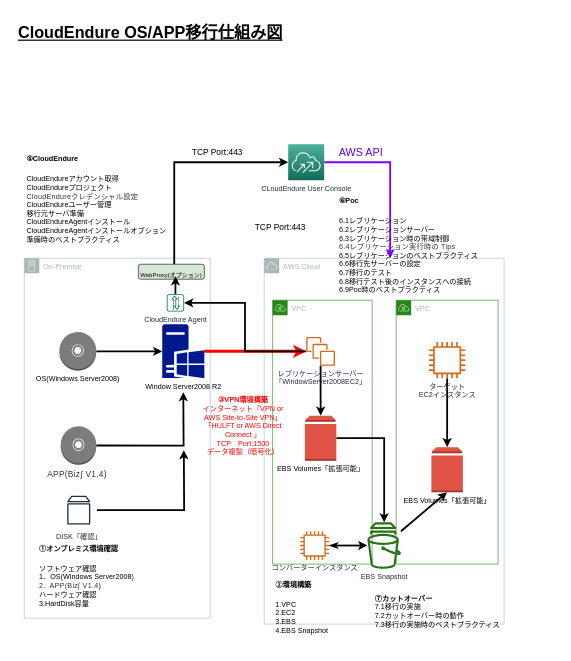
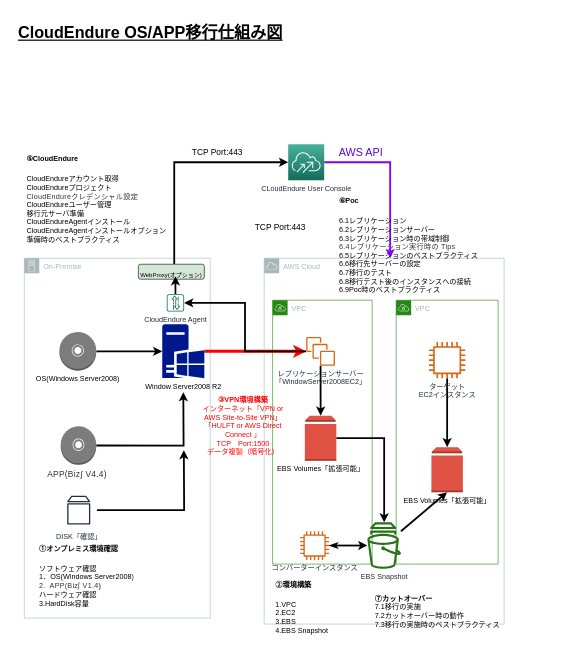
node "APP(Biz∫ V1.4)": label "APP(Biz∫ V1.4)" -> "APP(Biz∫ V4.4)"
